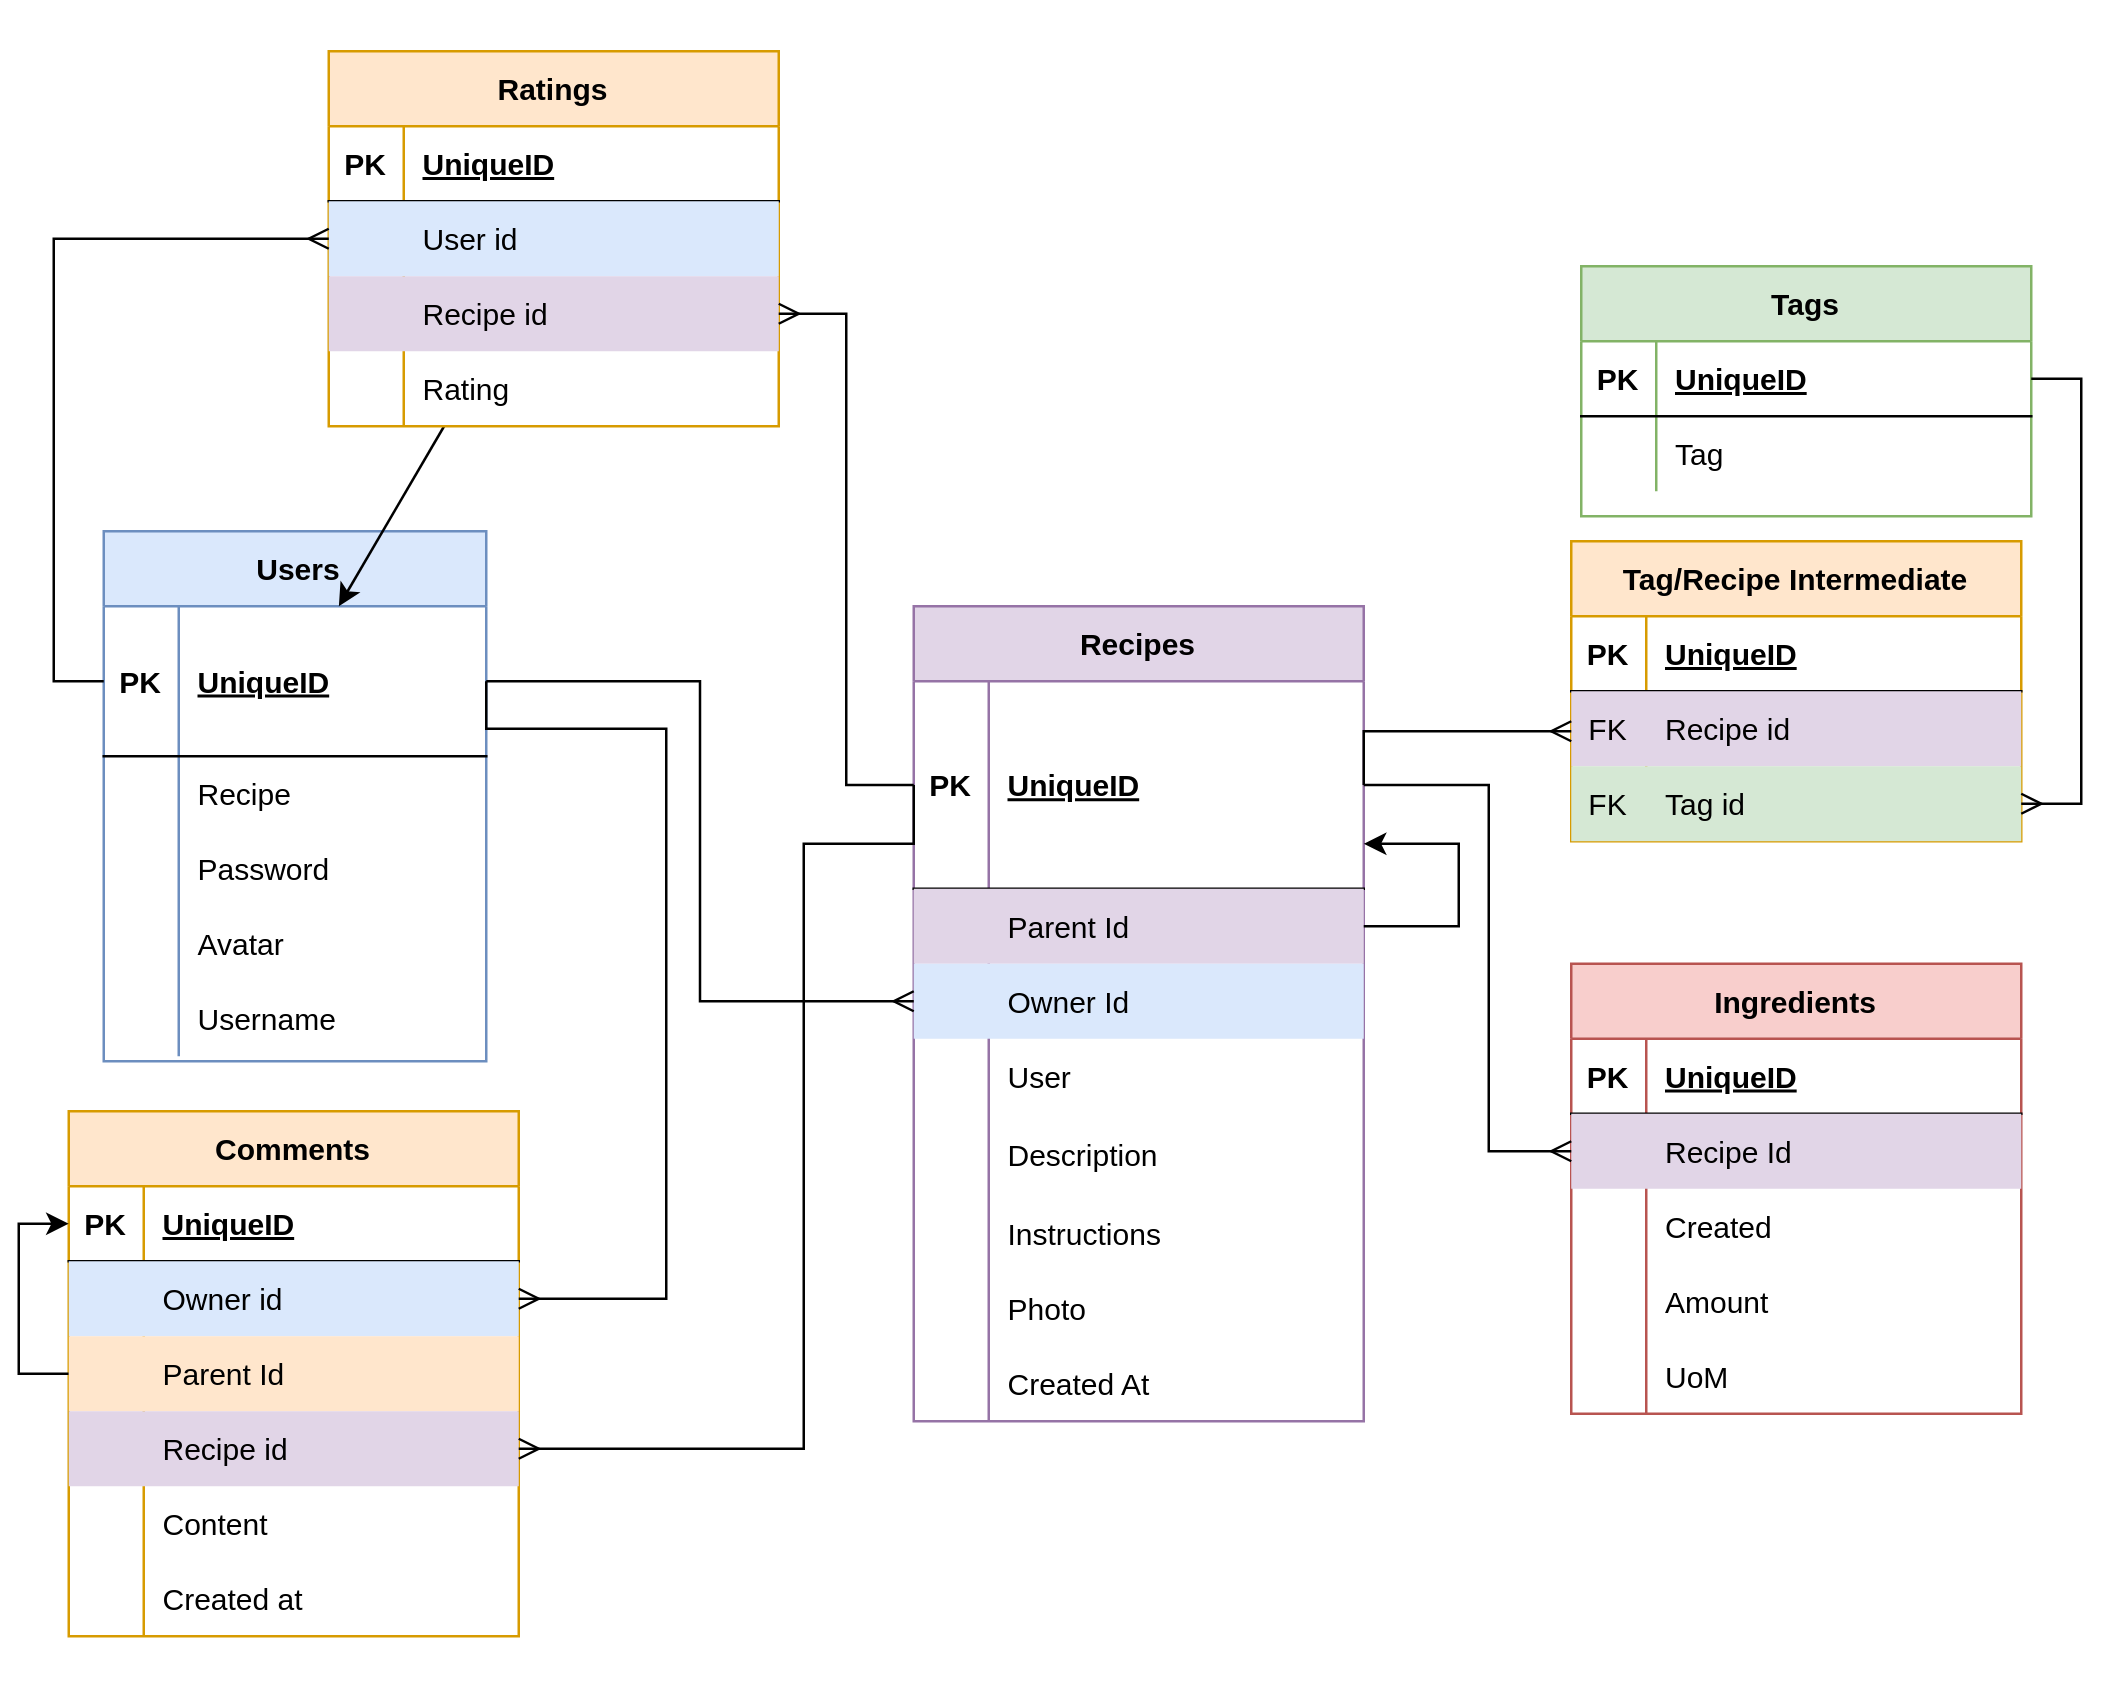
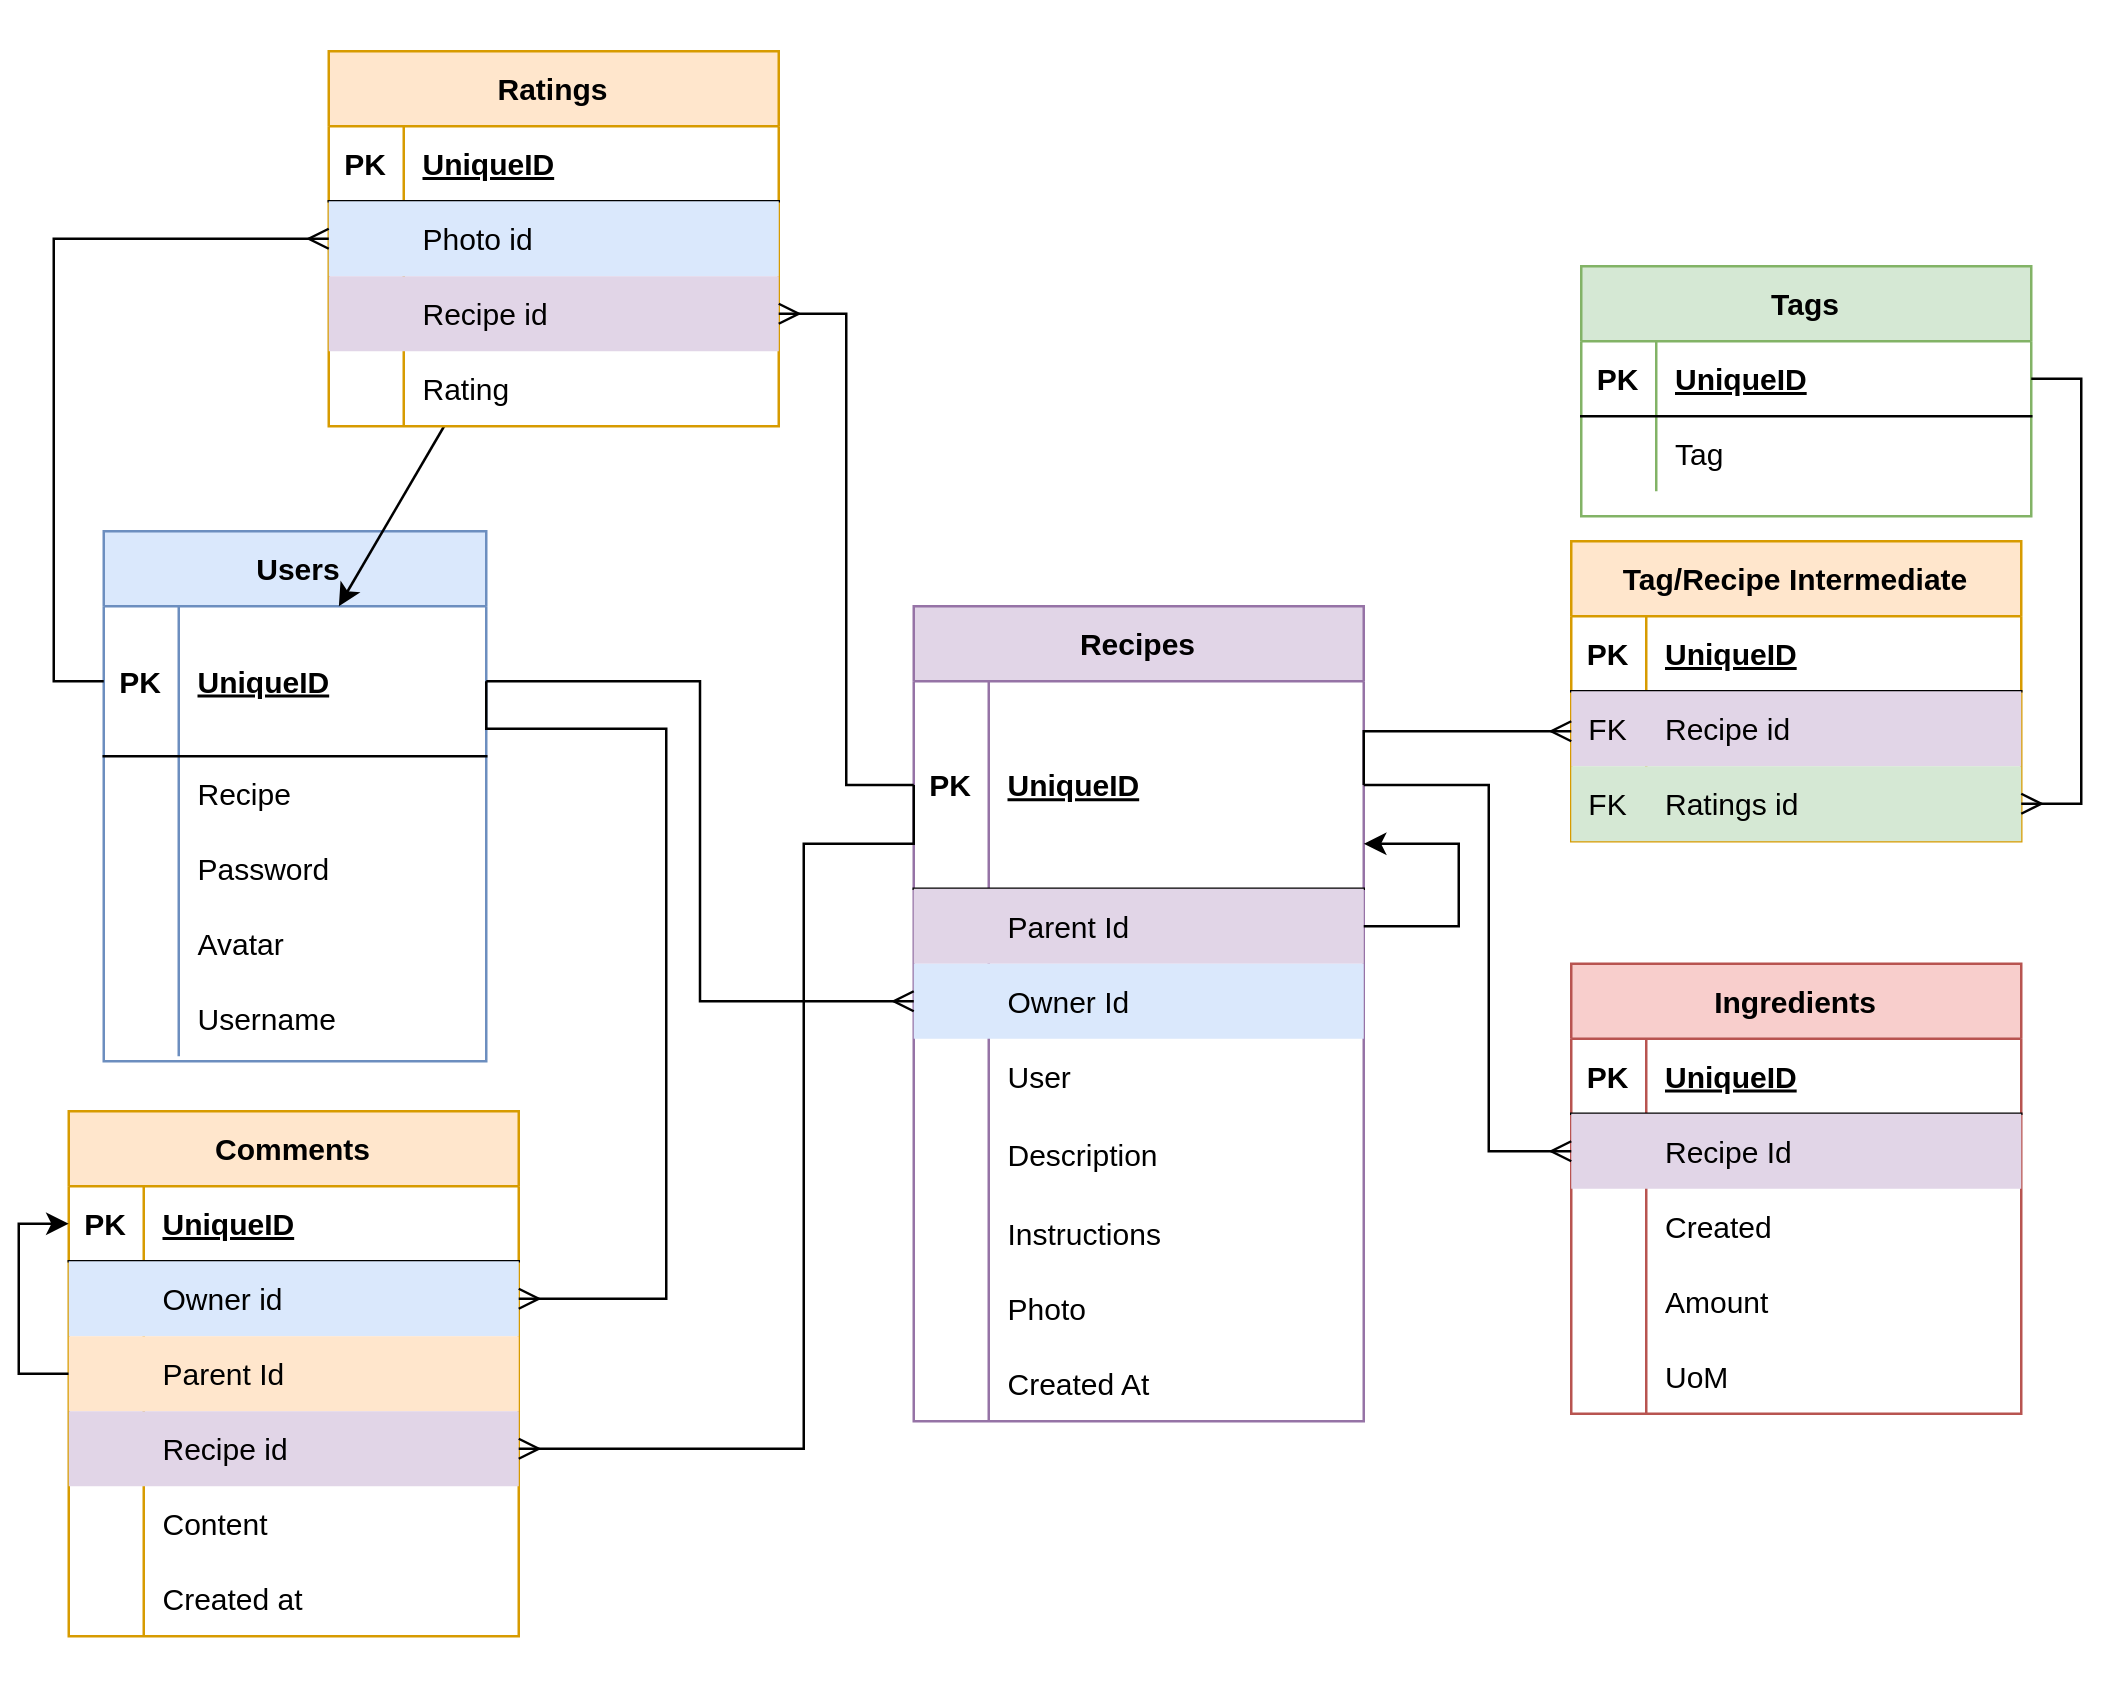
node "User id": label "User id" -> "Photo id"
node "Tag id": label "Tag id" -> "Ratings id"
